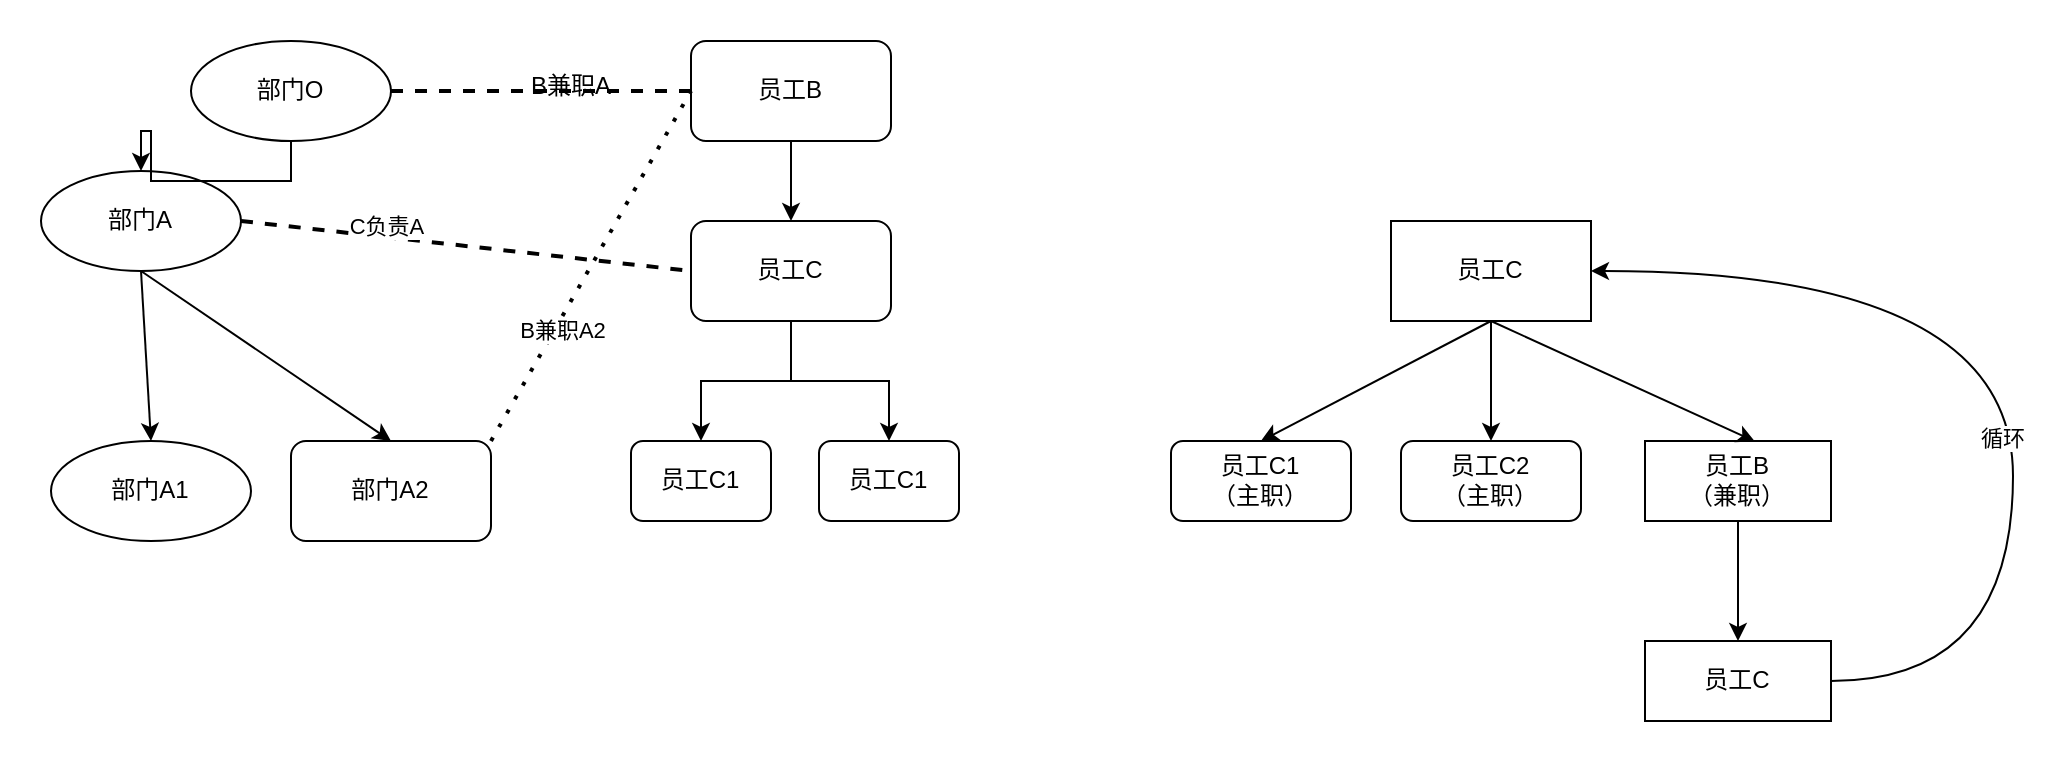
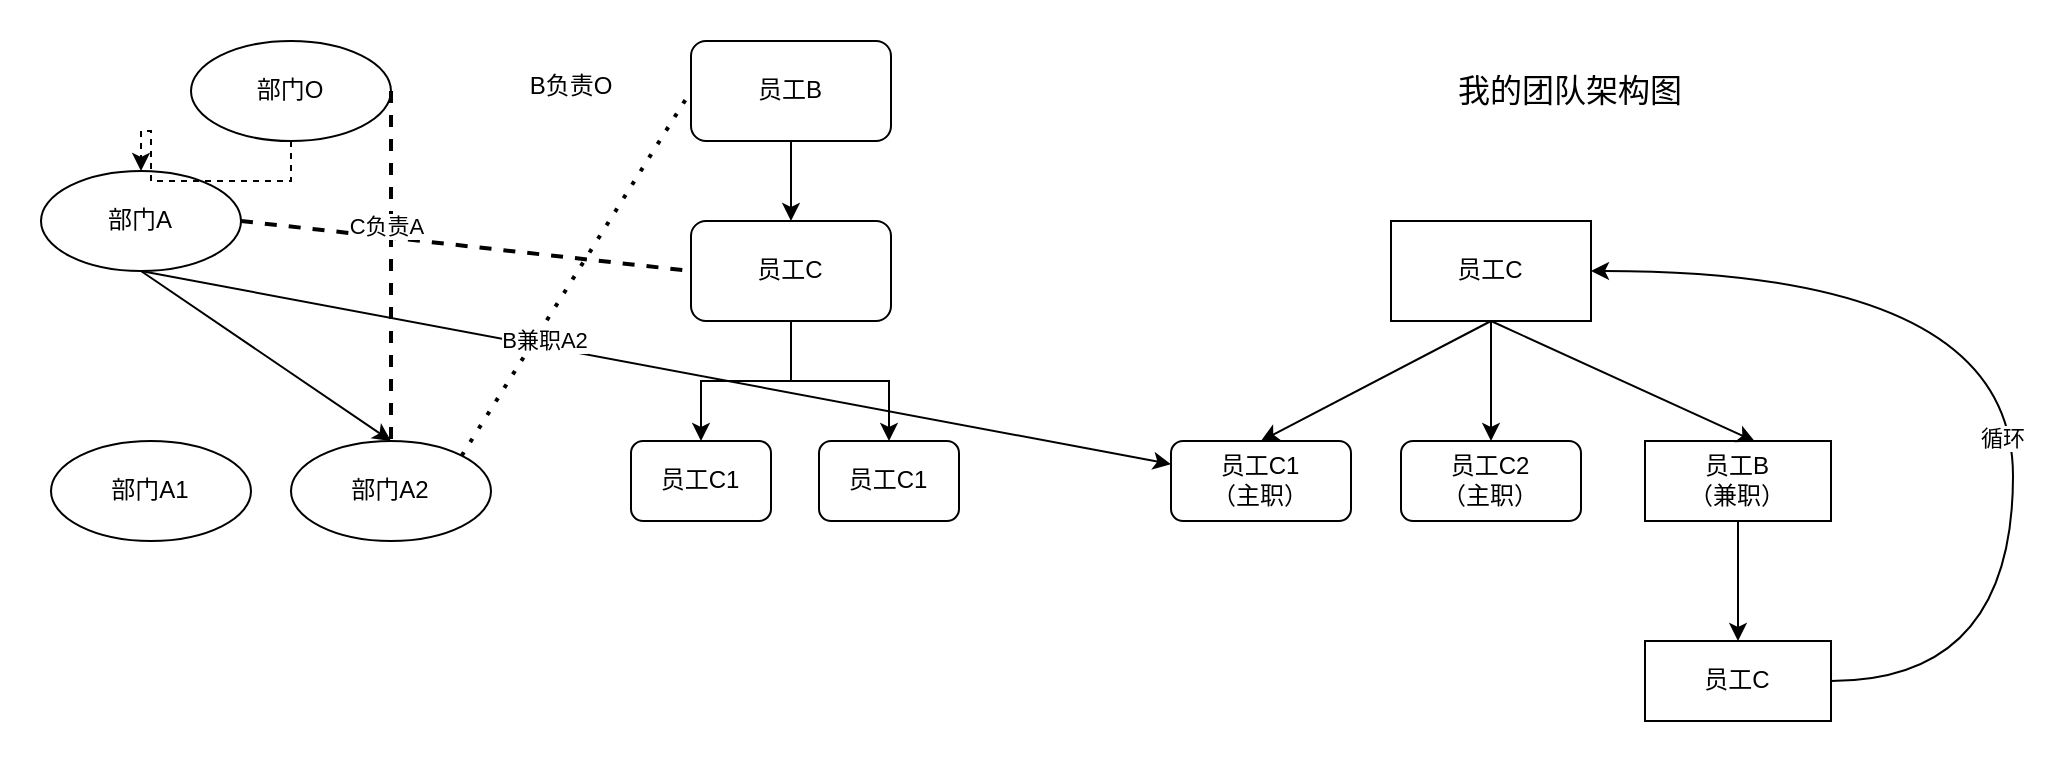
node "B兼职A": label "B兼职A" -> "B负责O"
edge "部门O" -- "员工B": now "部门O" -- "部门A2"
node "我的团队架构图": added
edge "部门O" -> "部门A": style solid -> dashed
edge "部门A" -> "部门A1": now "部门A" -> "员工C1 （主职）"
node "部门A2": shape rounded rectangle -> ellipse
